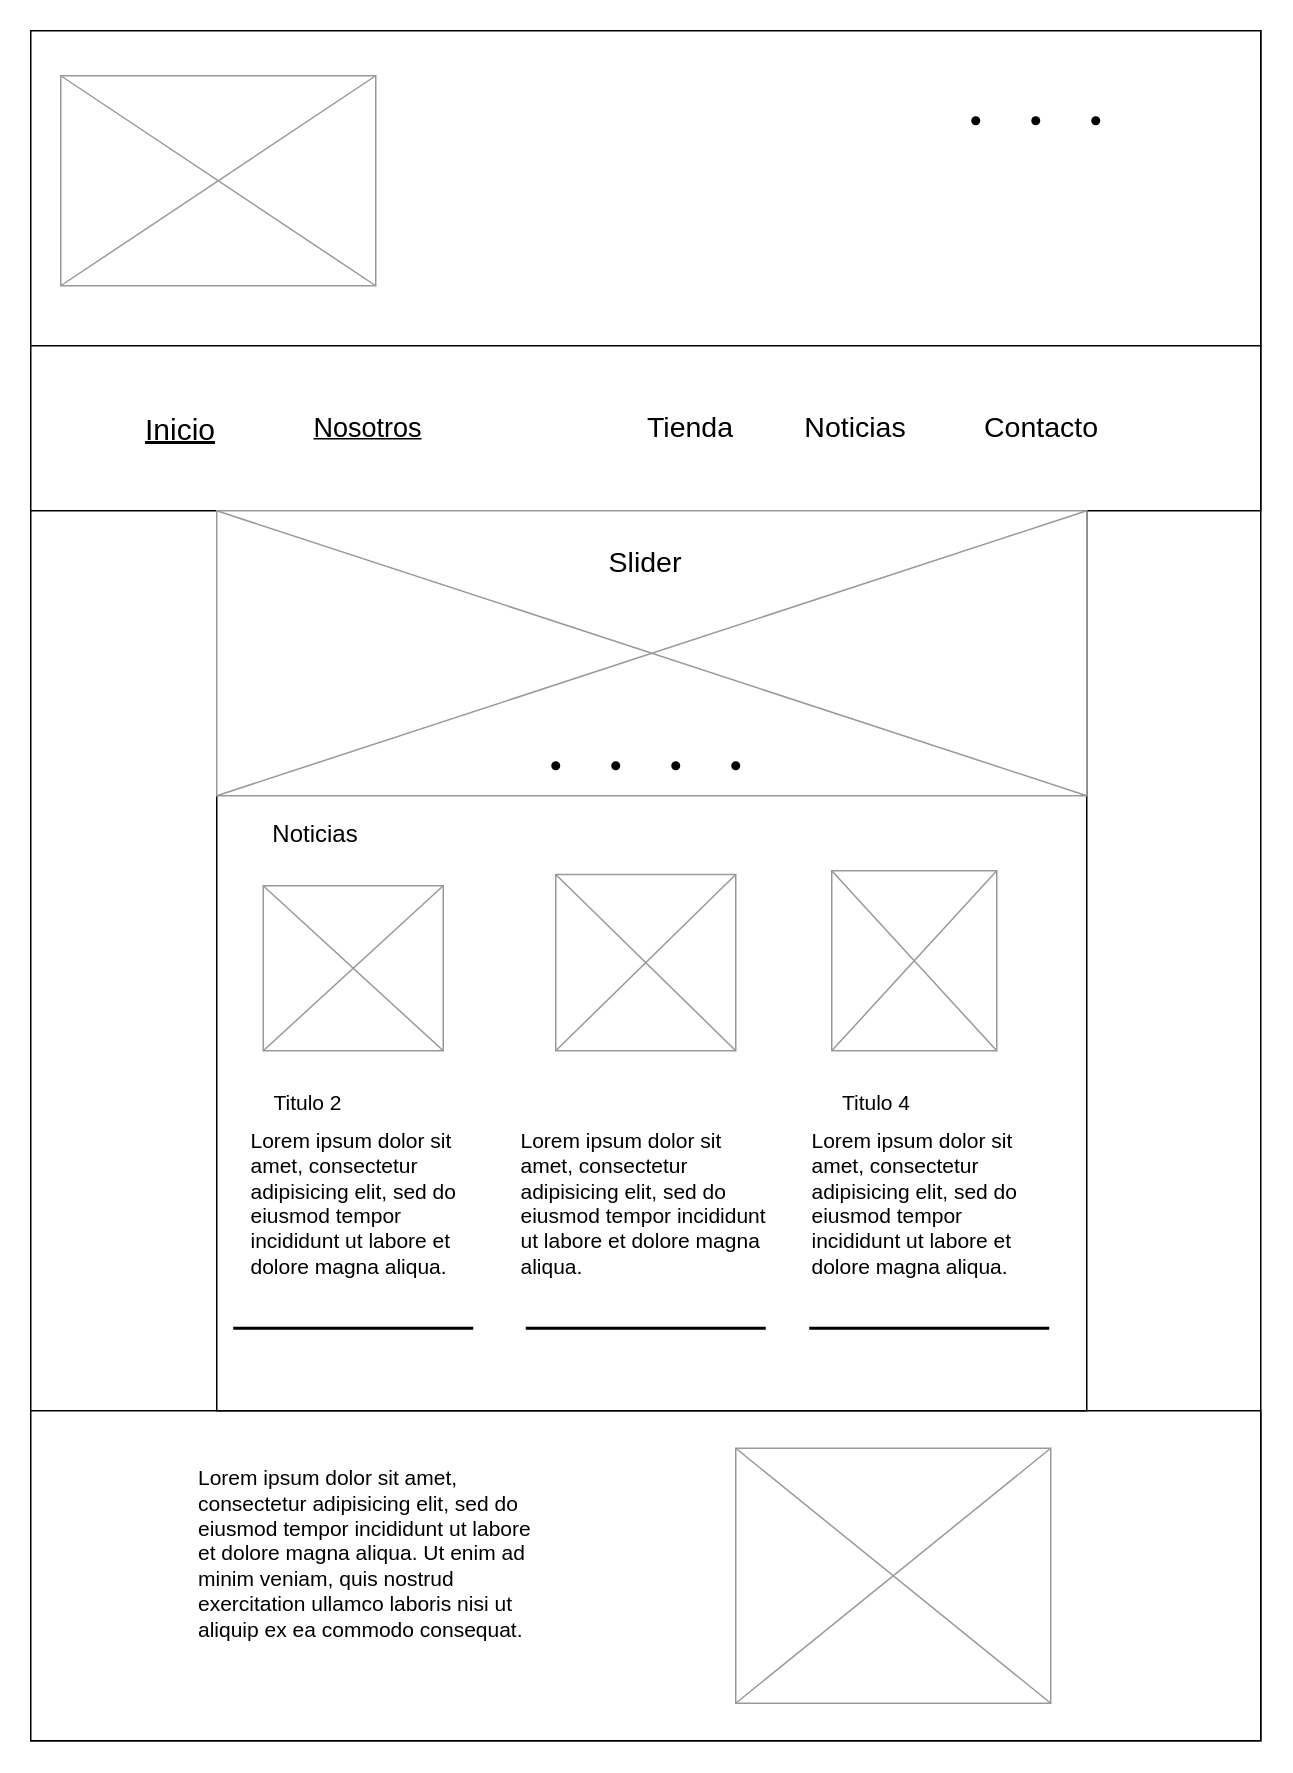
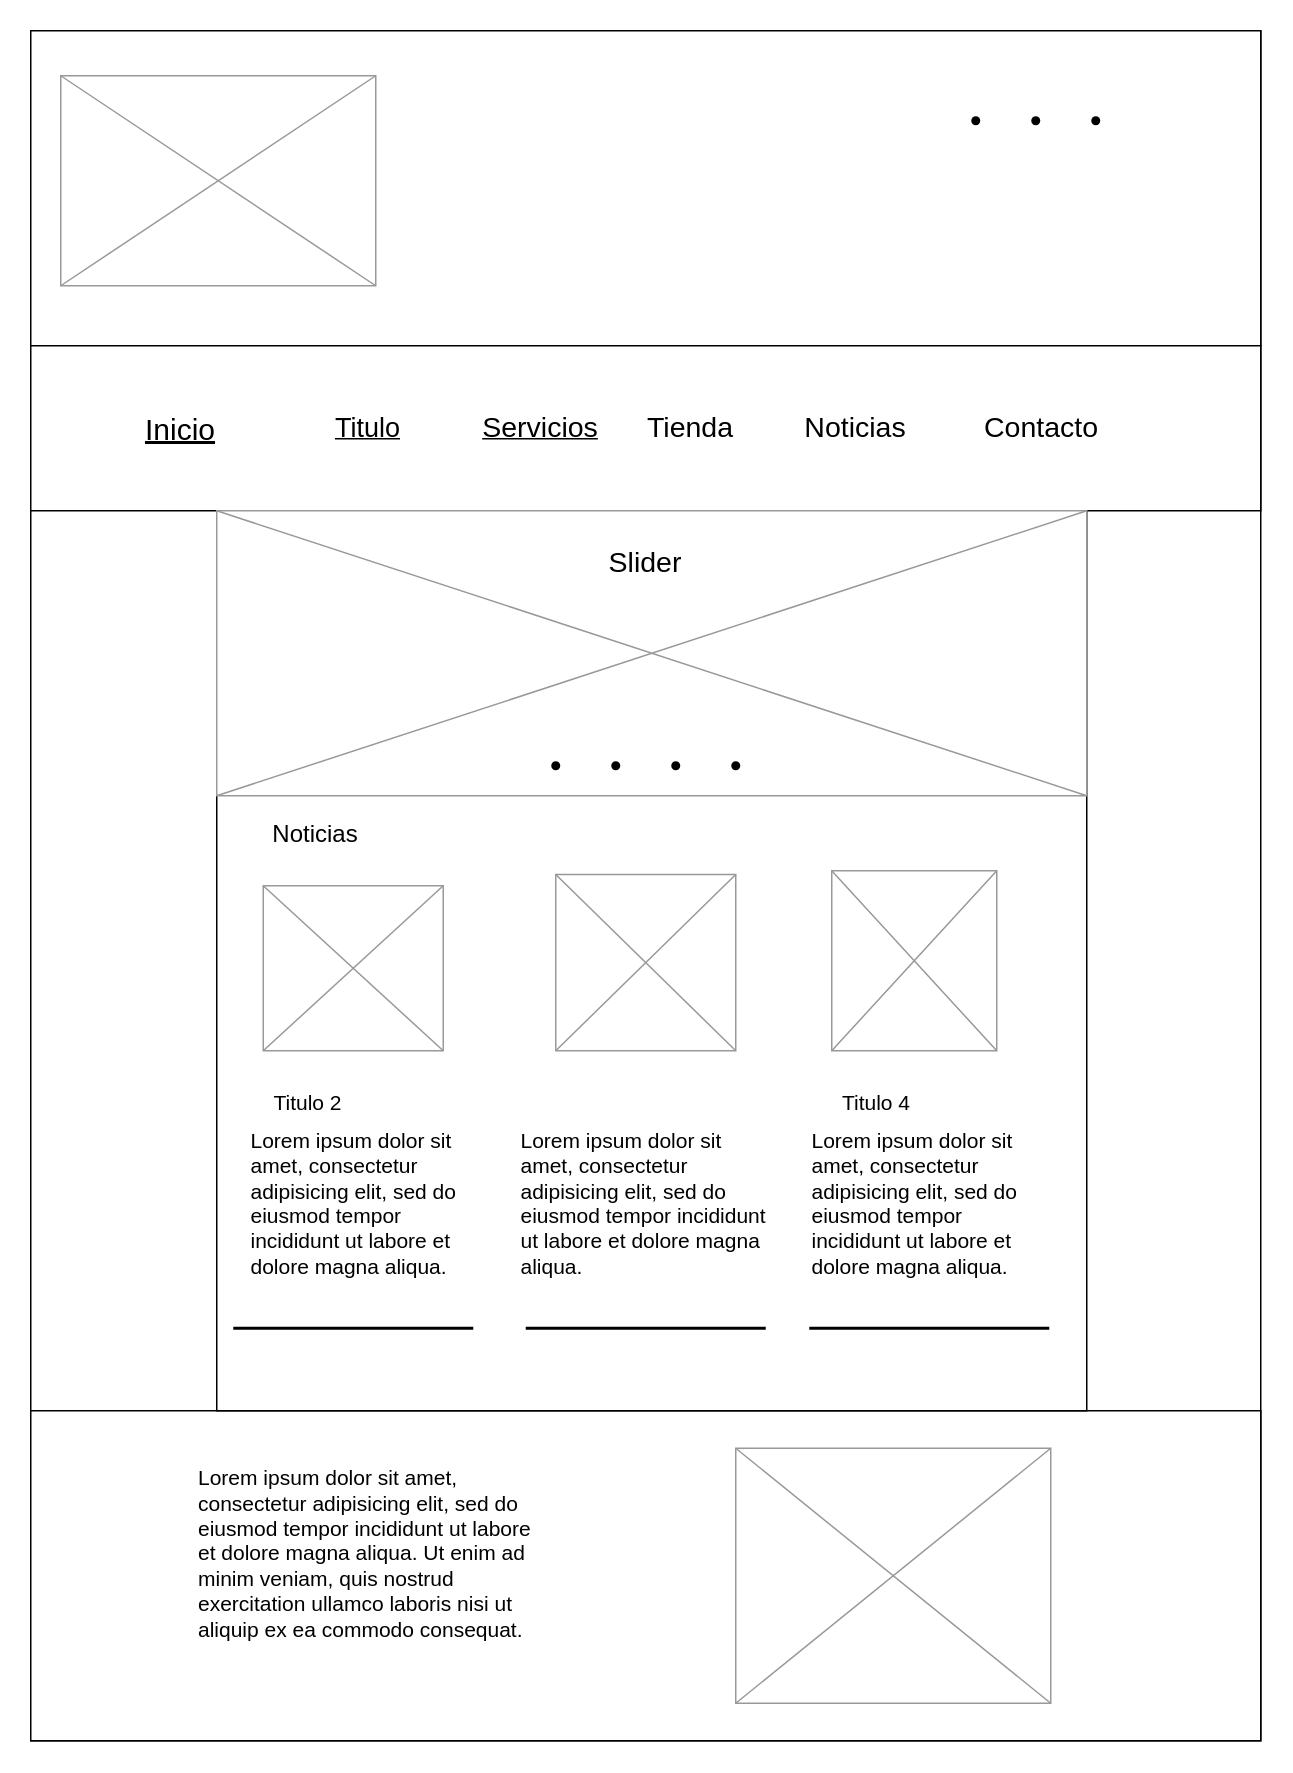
node "Nosotros": label "Nosotros" -> "Titulo"
node "Servicios": added
